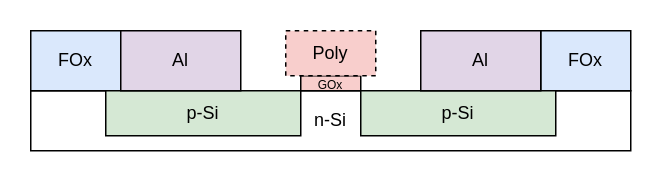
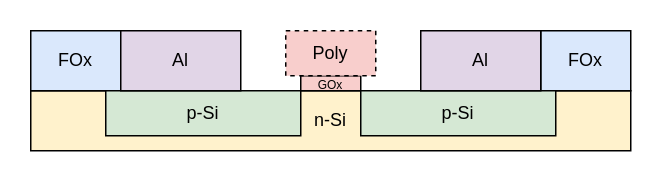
node "n-Si": fillcolor #ffffff -> #fff2cc
